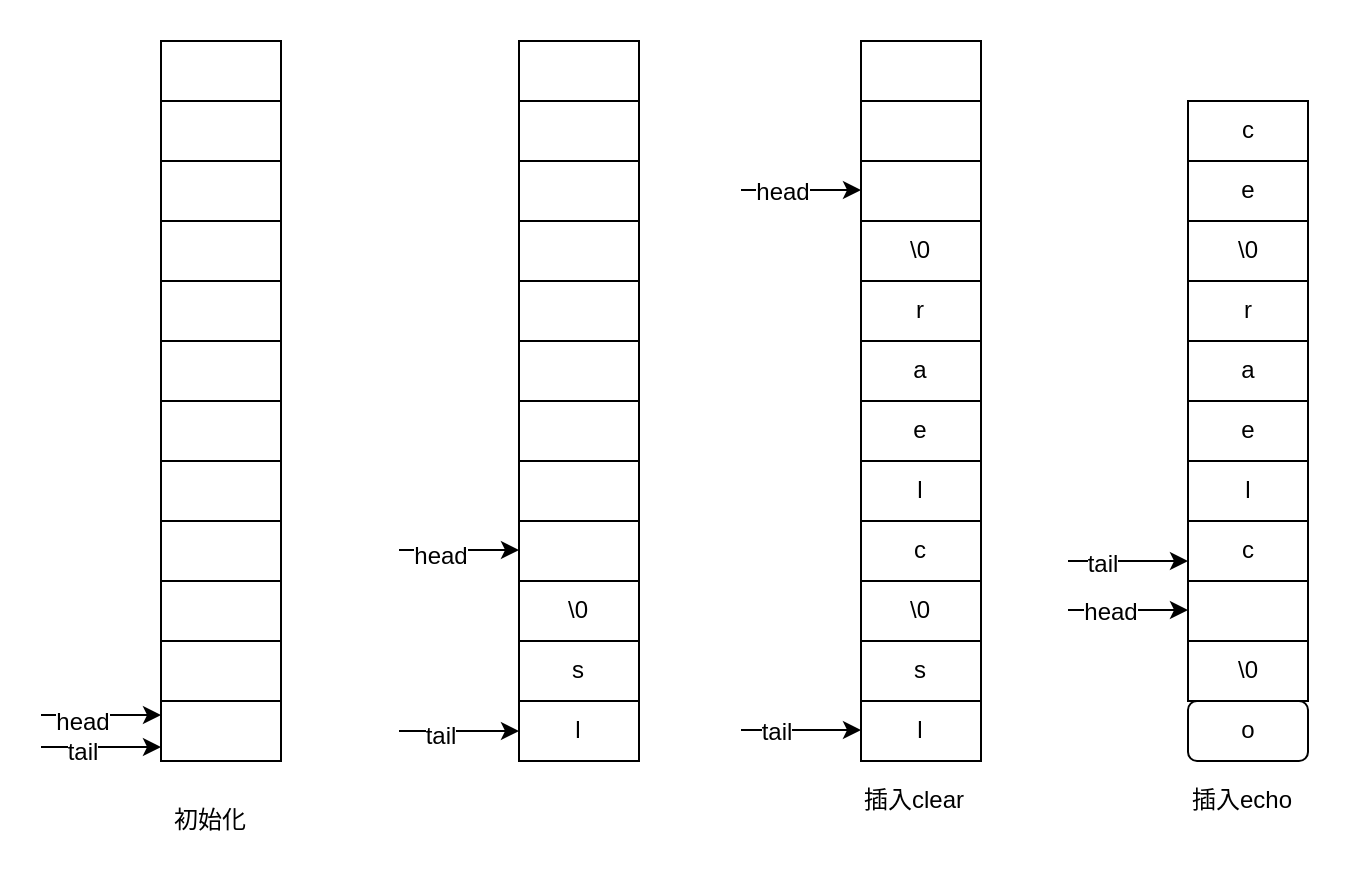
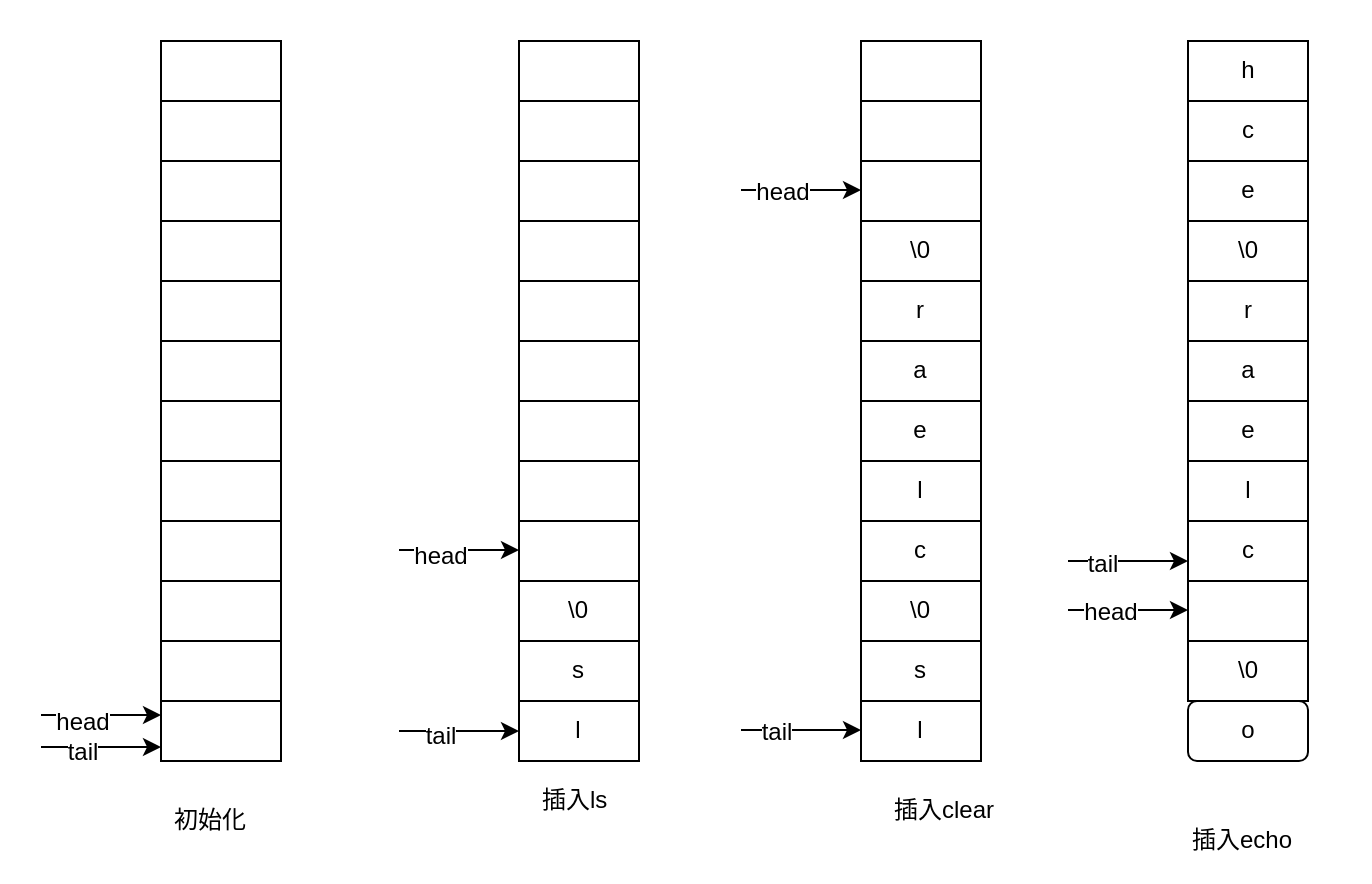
node "h": added
node "插入ls": added
node "插入clear": moved (931, 801) -> (961, 811)
node "插入echo": moved (1258, 801) -> (1258, 841)
